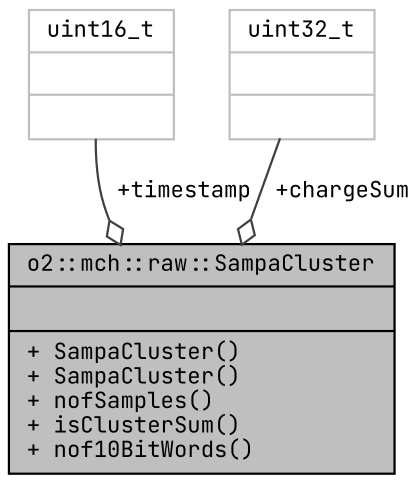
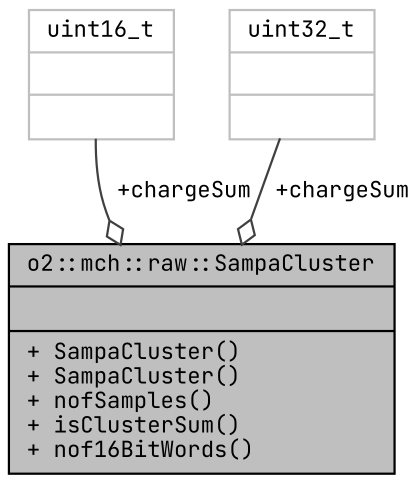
edge "uint16_t" -> "o2::mch::raw::SampaCluster": label " +timestamp" -> " +chargeSum"
node "o2::mch::raw::SampaCluster": text "+ nof10BitWords()" -> "+ nof16BitWords()"
